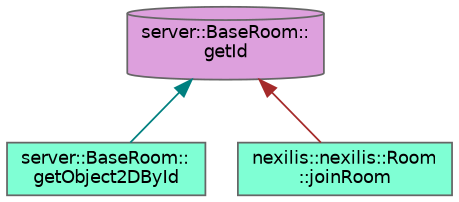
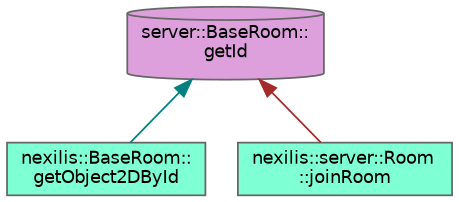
node "server::BaseRoom:: getObject2DById": label "server::BaseRoom:: getObject2DById" -> "nexilis::BaseRoom:: getObject2DById"
node "nexilis::nexilis::Room ::joinRoom": label "nexilis::nexilis::Room ::joinRoom" -> "nexilis::server::Room ::joinRoom"
